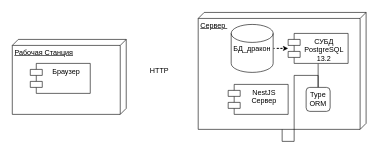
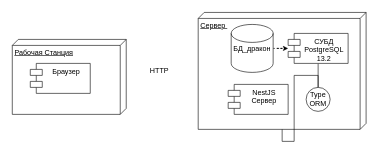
node "Type ORM": shape rounded rectangle -> ellipse
